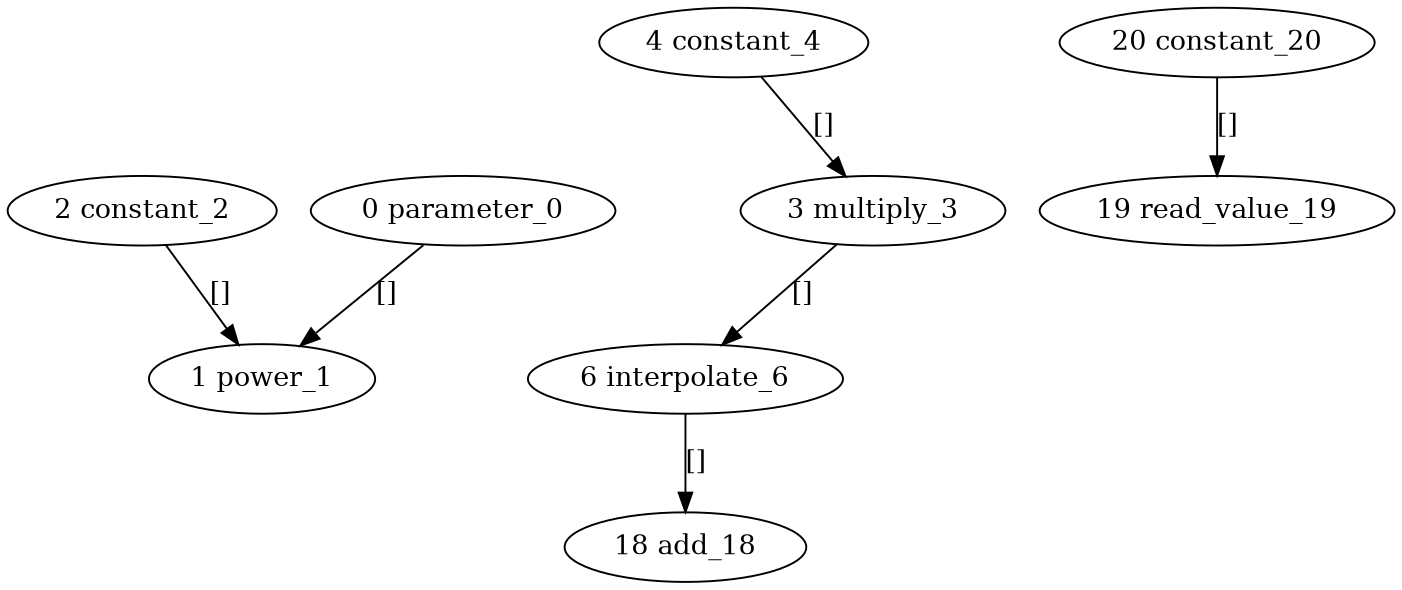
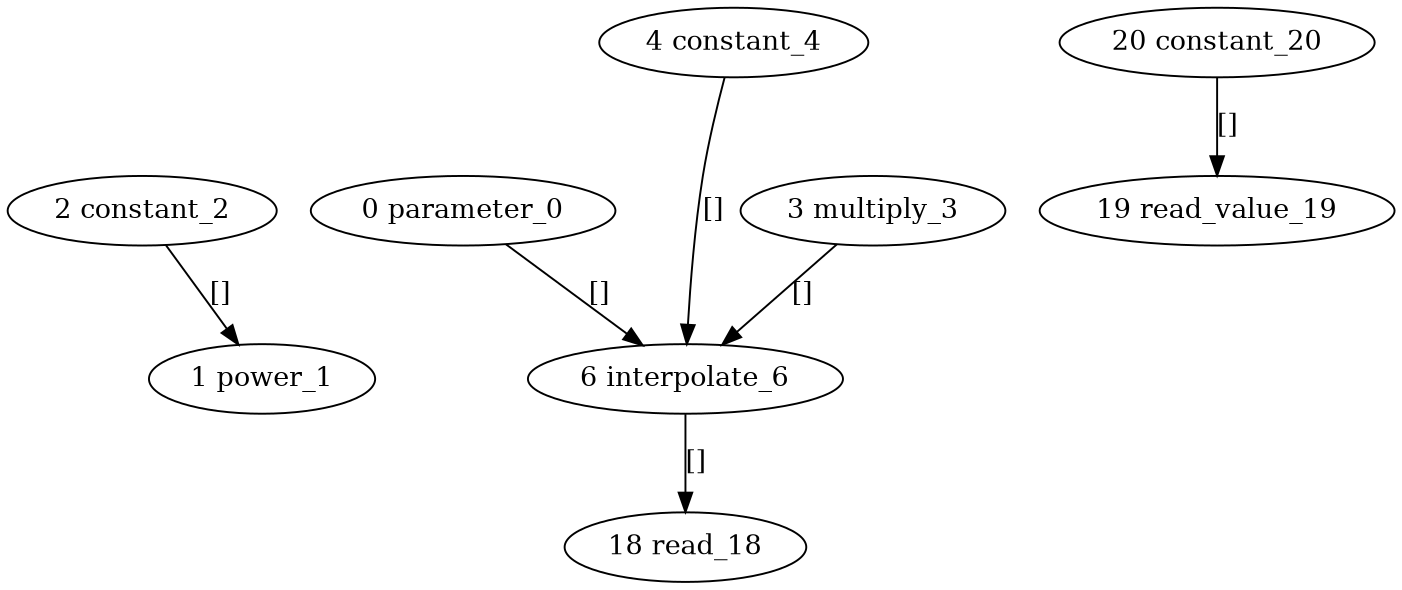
edge "4 constant_4" -> "3 multiply_3": now "4 constant_4" -> "6 interpolate_6"
edge "0 parameter_0" -> "1 power_1": now "0 parameter_0" -> "6 interpolate_6"
node "18 add_18": label "18 add_18" -> "18 read_18"
